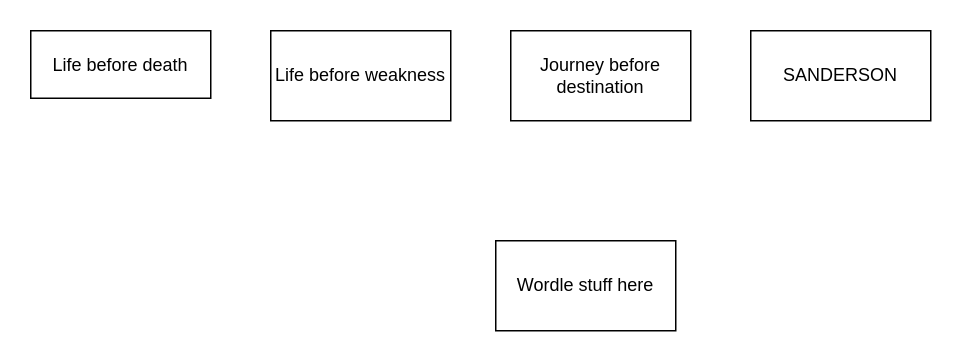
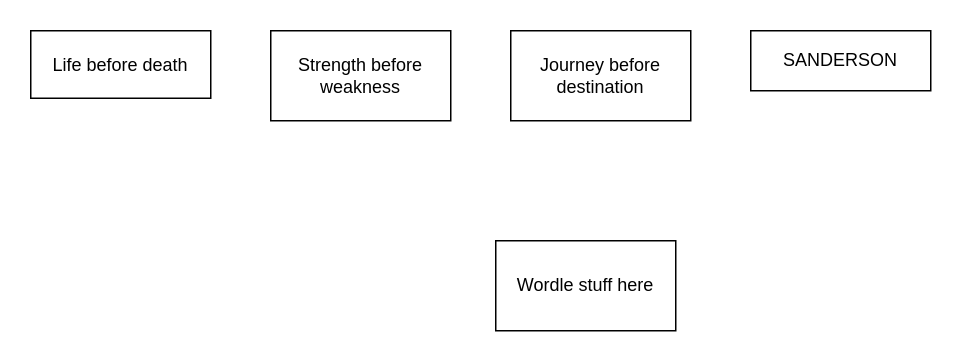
node "Life before weakness": label "Life before weakness" -> "Strength before weakness"
node "SANDERSON": size 180x90 -> 180x60
